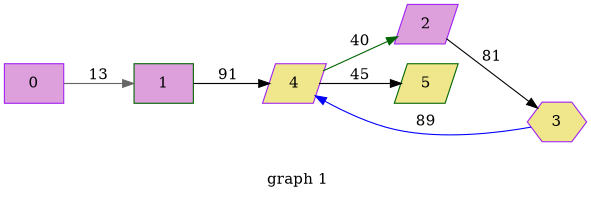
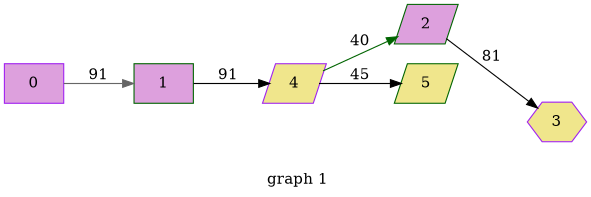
node "2": color purple -> darkgreen
edge "0" -> "1": label " 13 " -> " 91 "
edge "3" -> "4": removed, label "89"
